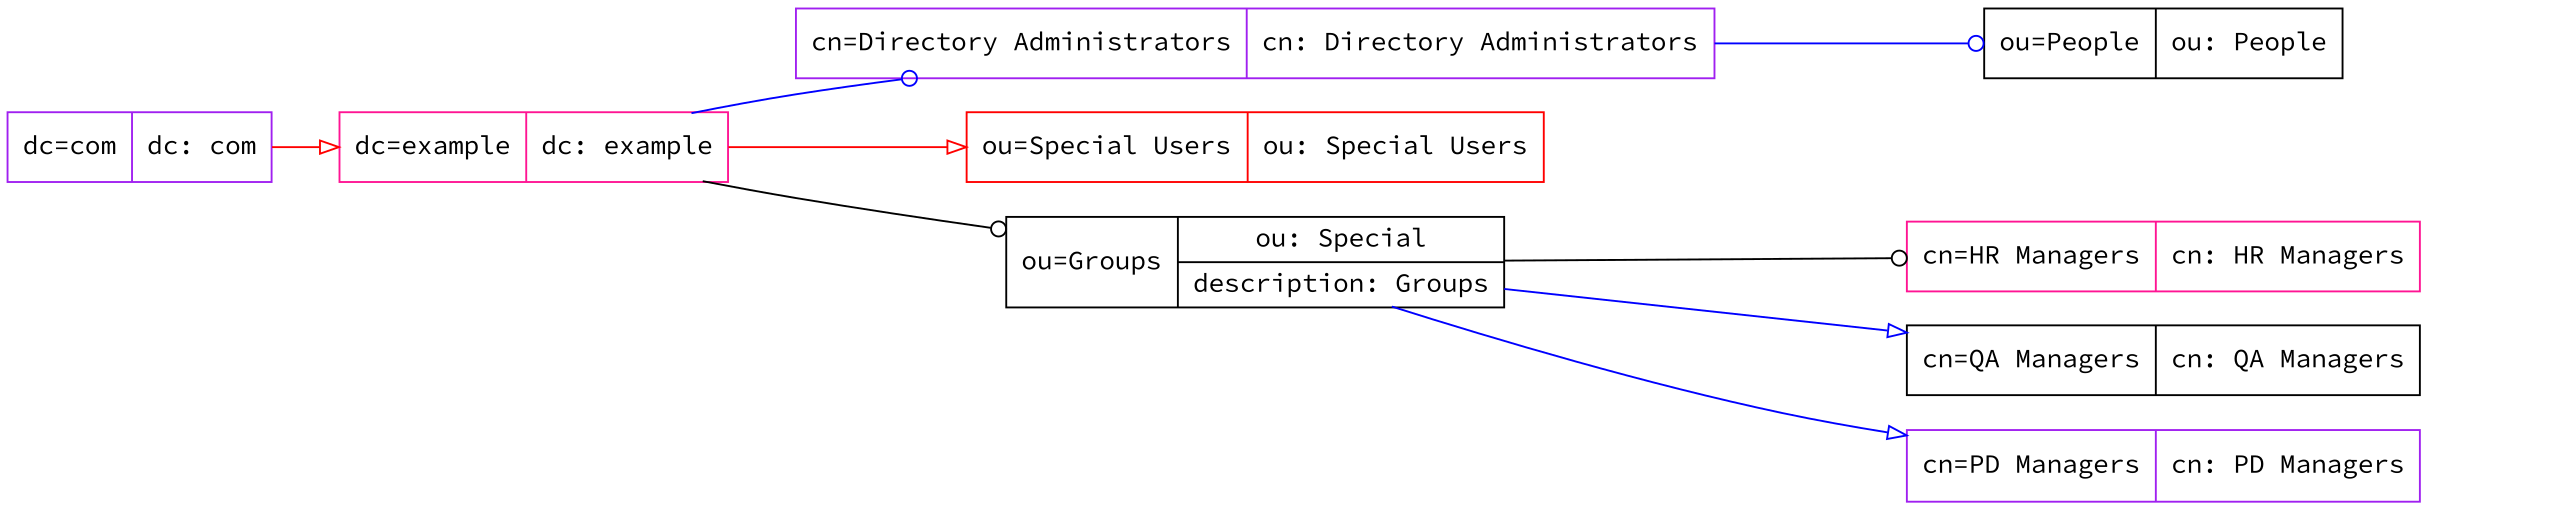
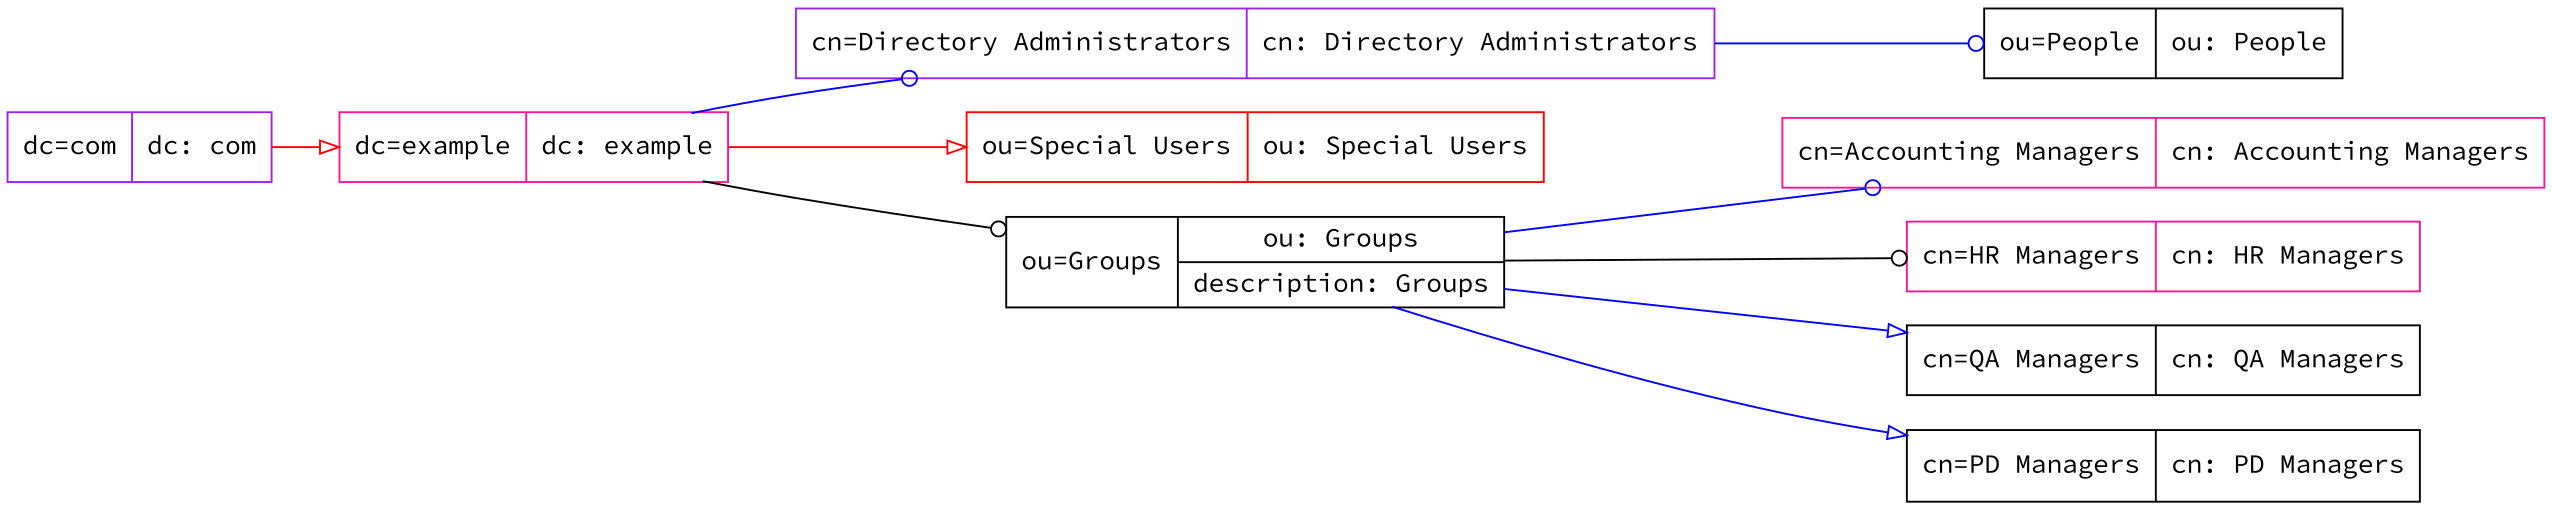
node "cn=Accounting Managers": added
node "ou=Groups": text "ou: Special" -> "ou: Groups"
node "cn=PD Managers": color purple -> black
